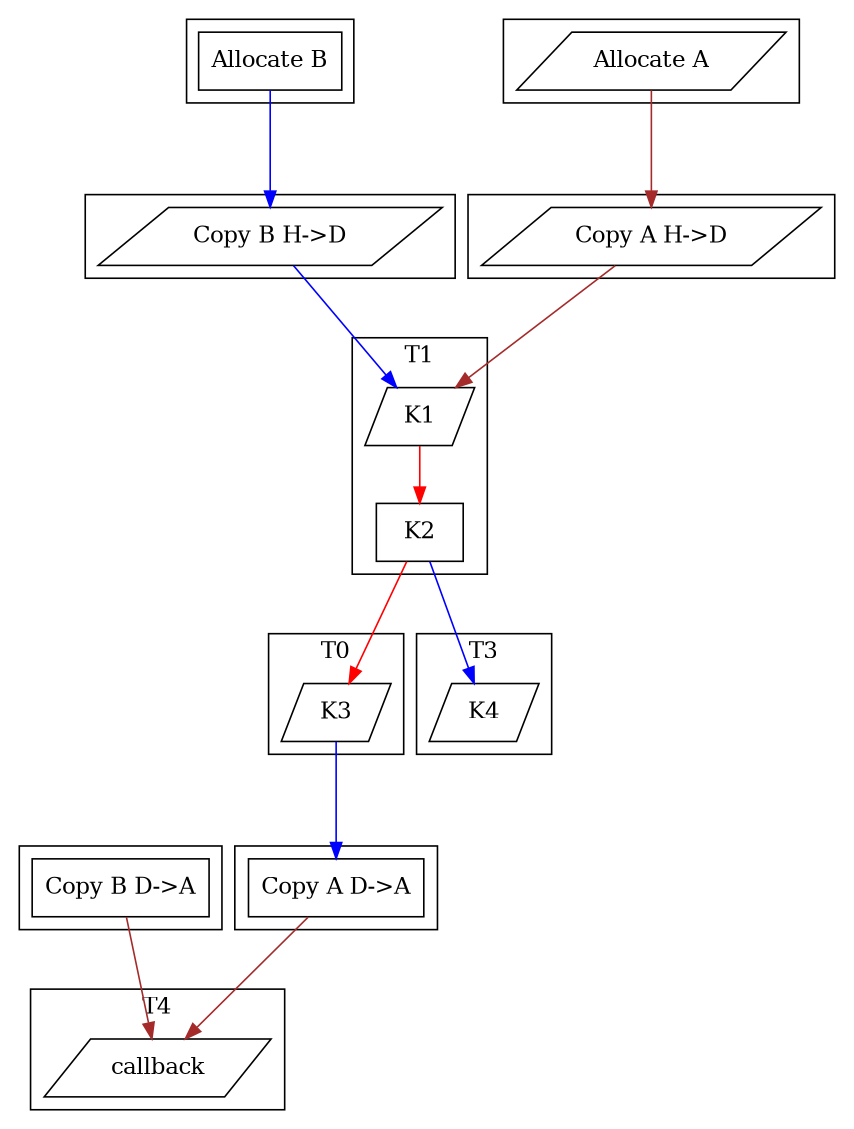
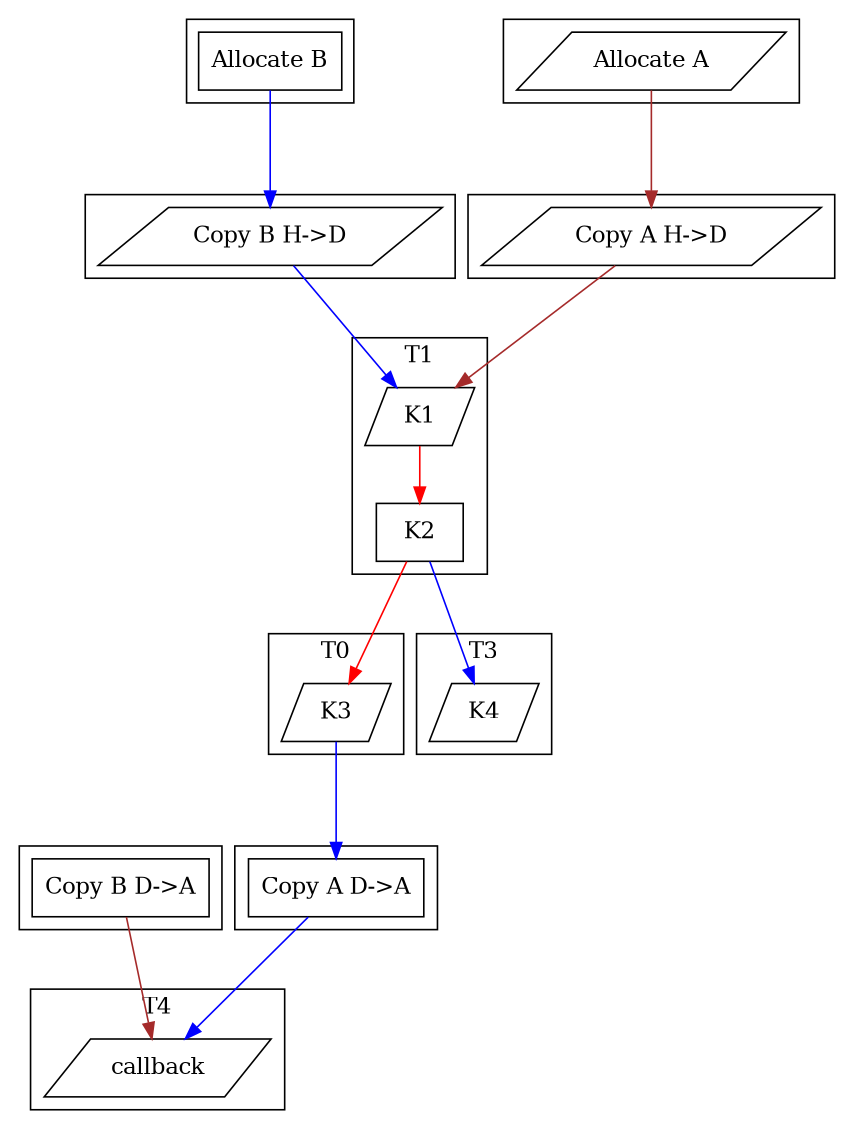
edge "Copy A D->A" -> "callback": color brown -> blue
